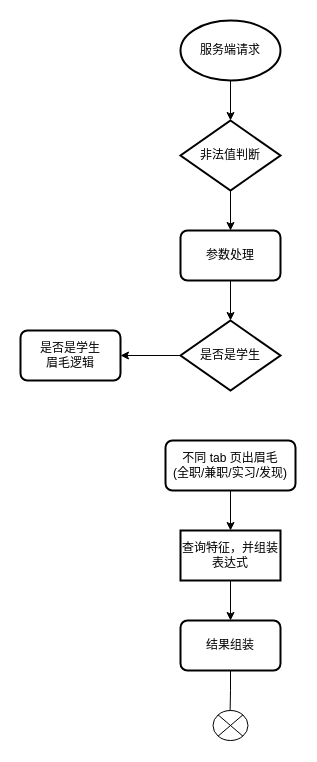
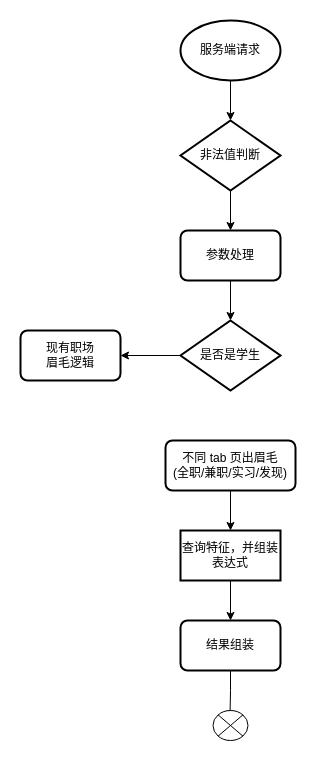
node "是否是学生 眉毛逻辑": label "是否是学生 眉毛逻辑" -> "现有职场 眉毛逻辑"
